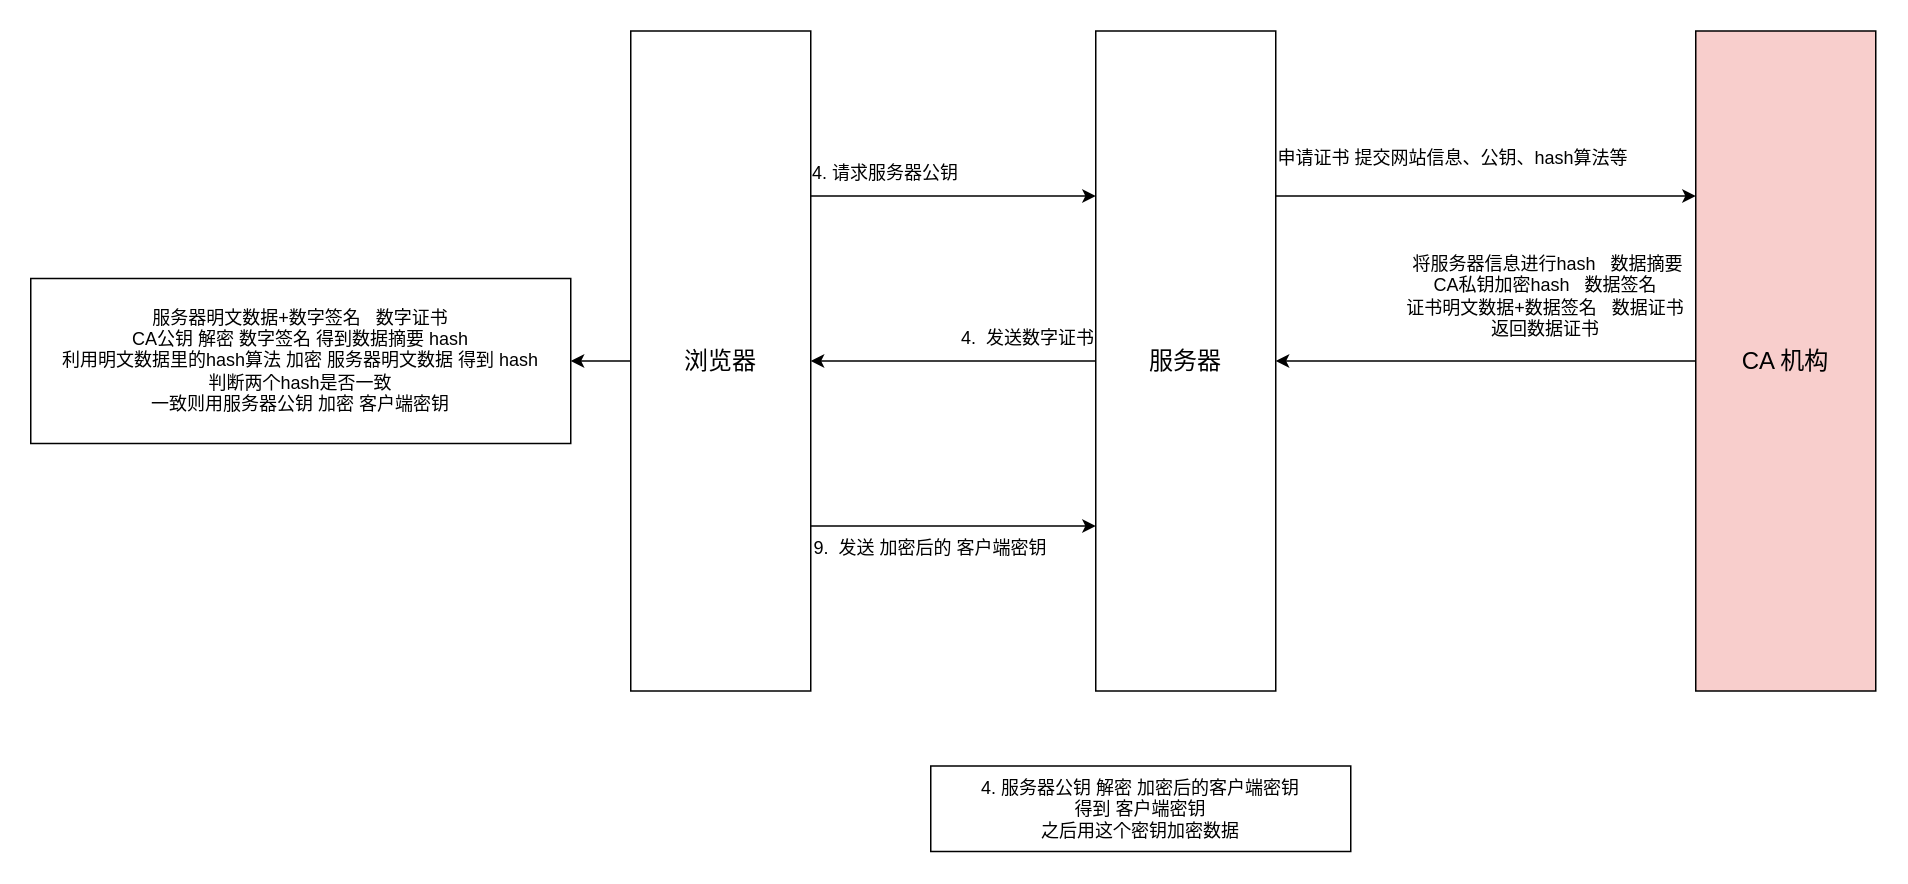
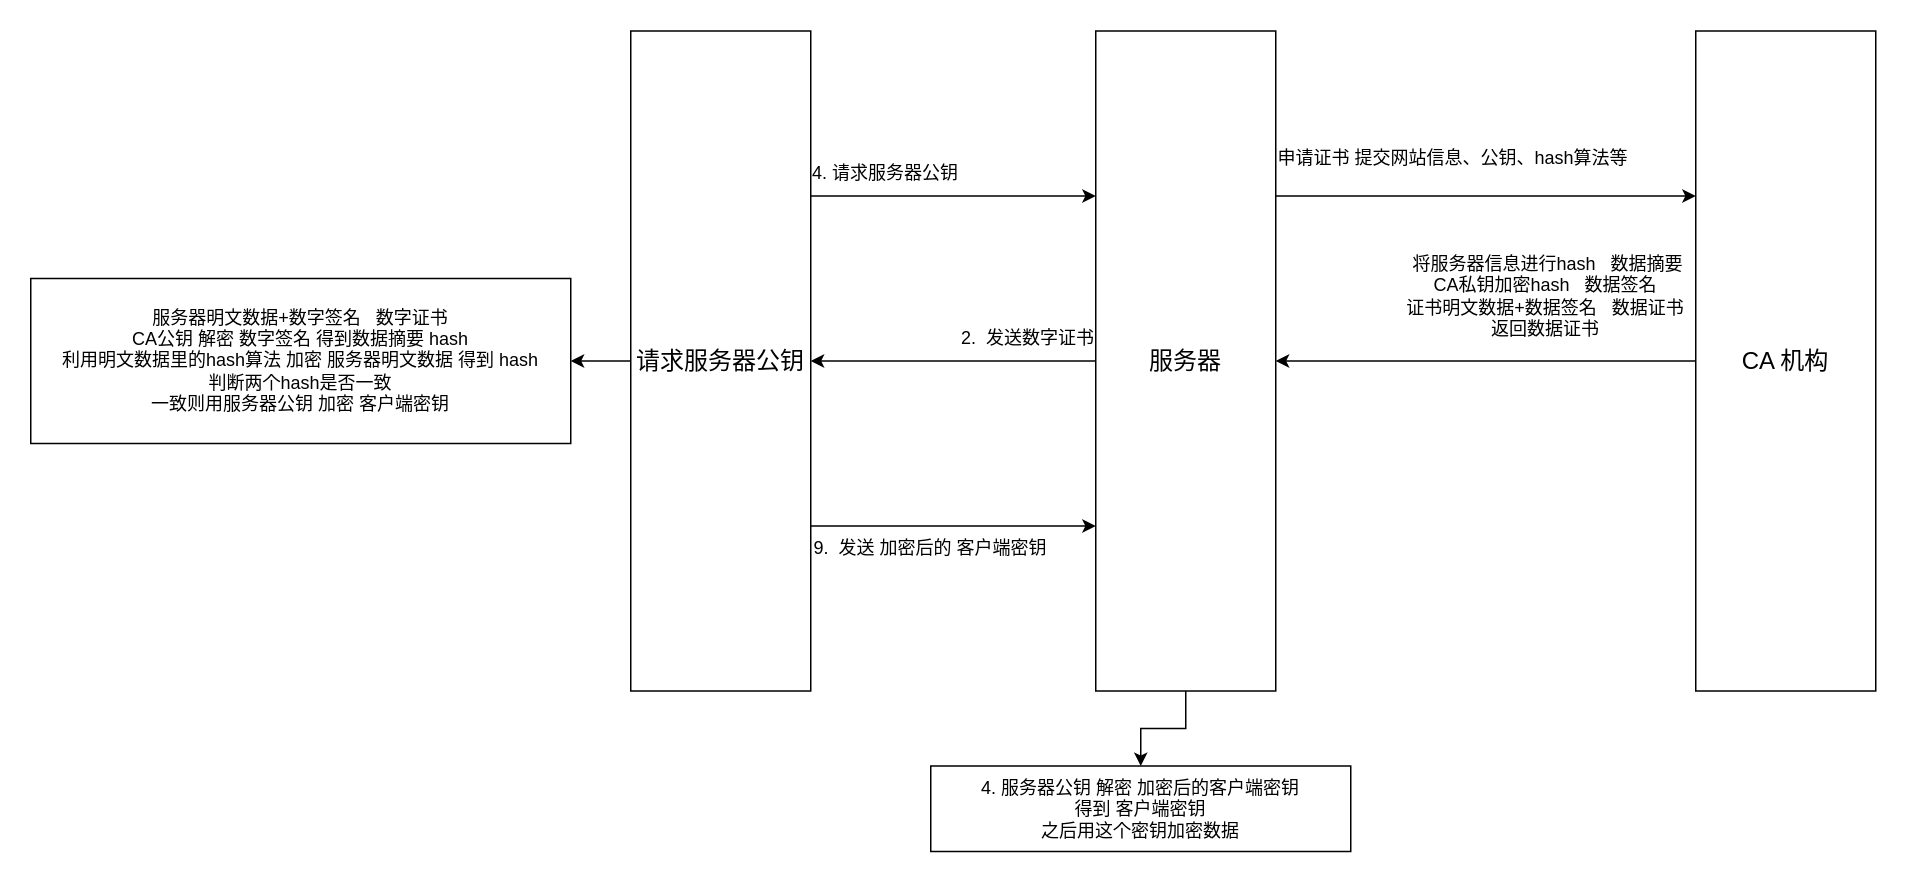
node "4. 发送数字证书": label "4. 发送数字证书" -> "2. 发送数字证书"
node "浏览器": label "浏览器" -> "请求服务器公钥"
node "CA 机构": fillcolor #f8cecc -> #ffffff
edge "服务器" -> "4. 服务器公钥 解密 加密后的客户端密钥 得到 客户端密钥 之后用这个密钥加密数据": added
